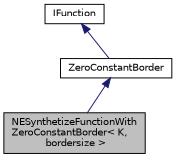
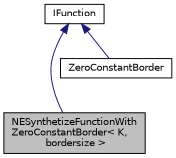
edge "NESynthetizeFunctionWith ZeroConstantBorder< K, bordersize >" -> "ZeroConstantBorder": now "NESynthetizeFunctionWith ZeroConstantBorder< K, bordersize >" -> "IFunction"
